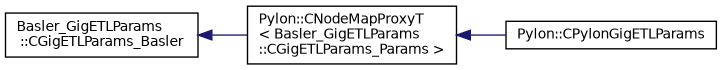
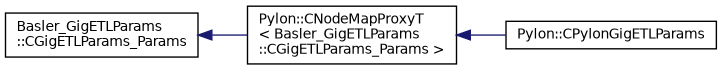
node "Basler_GigETLParams ::CGigETLParams_Basler": label "Basler_GigETLParams ::CGigETLParams_Basler" -> "Basler_GigETLParams ::CGigETLParams_Params"
